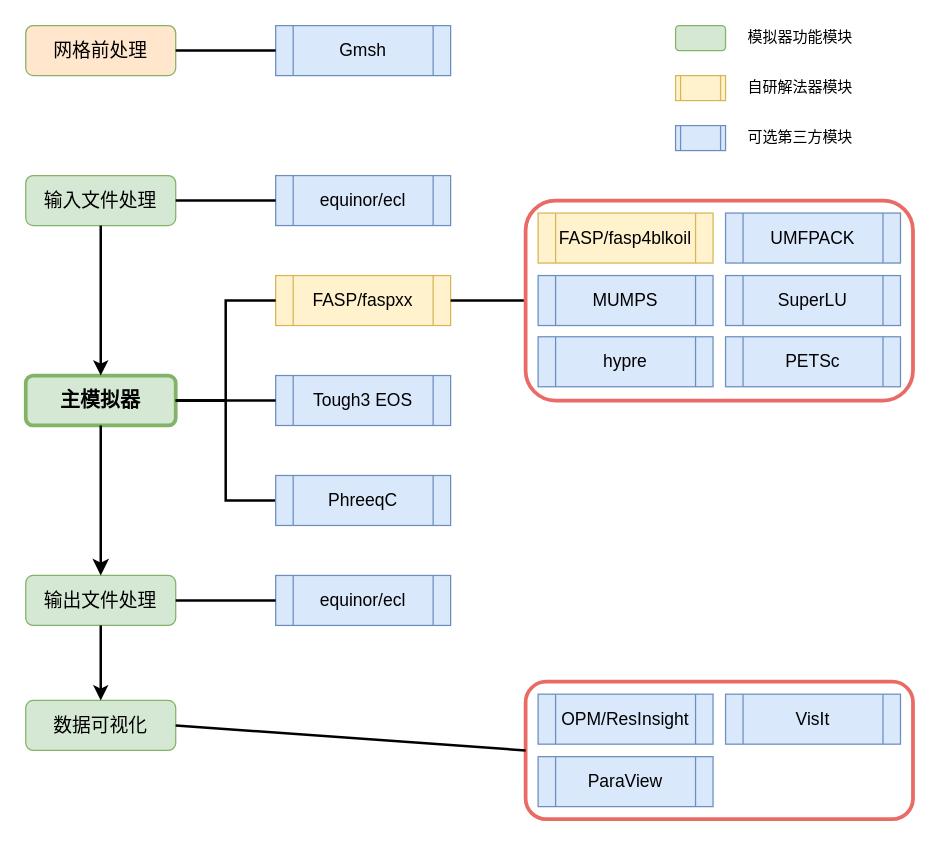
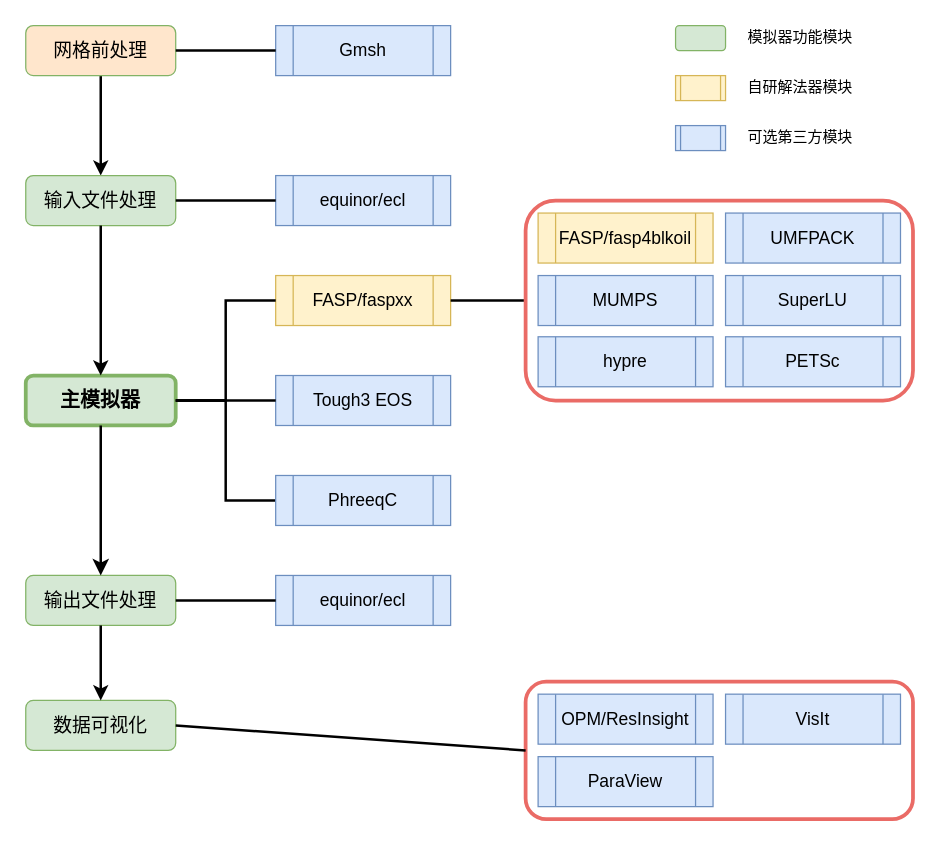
edge "网格前处理" -> "输入文件处理": added
